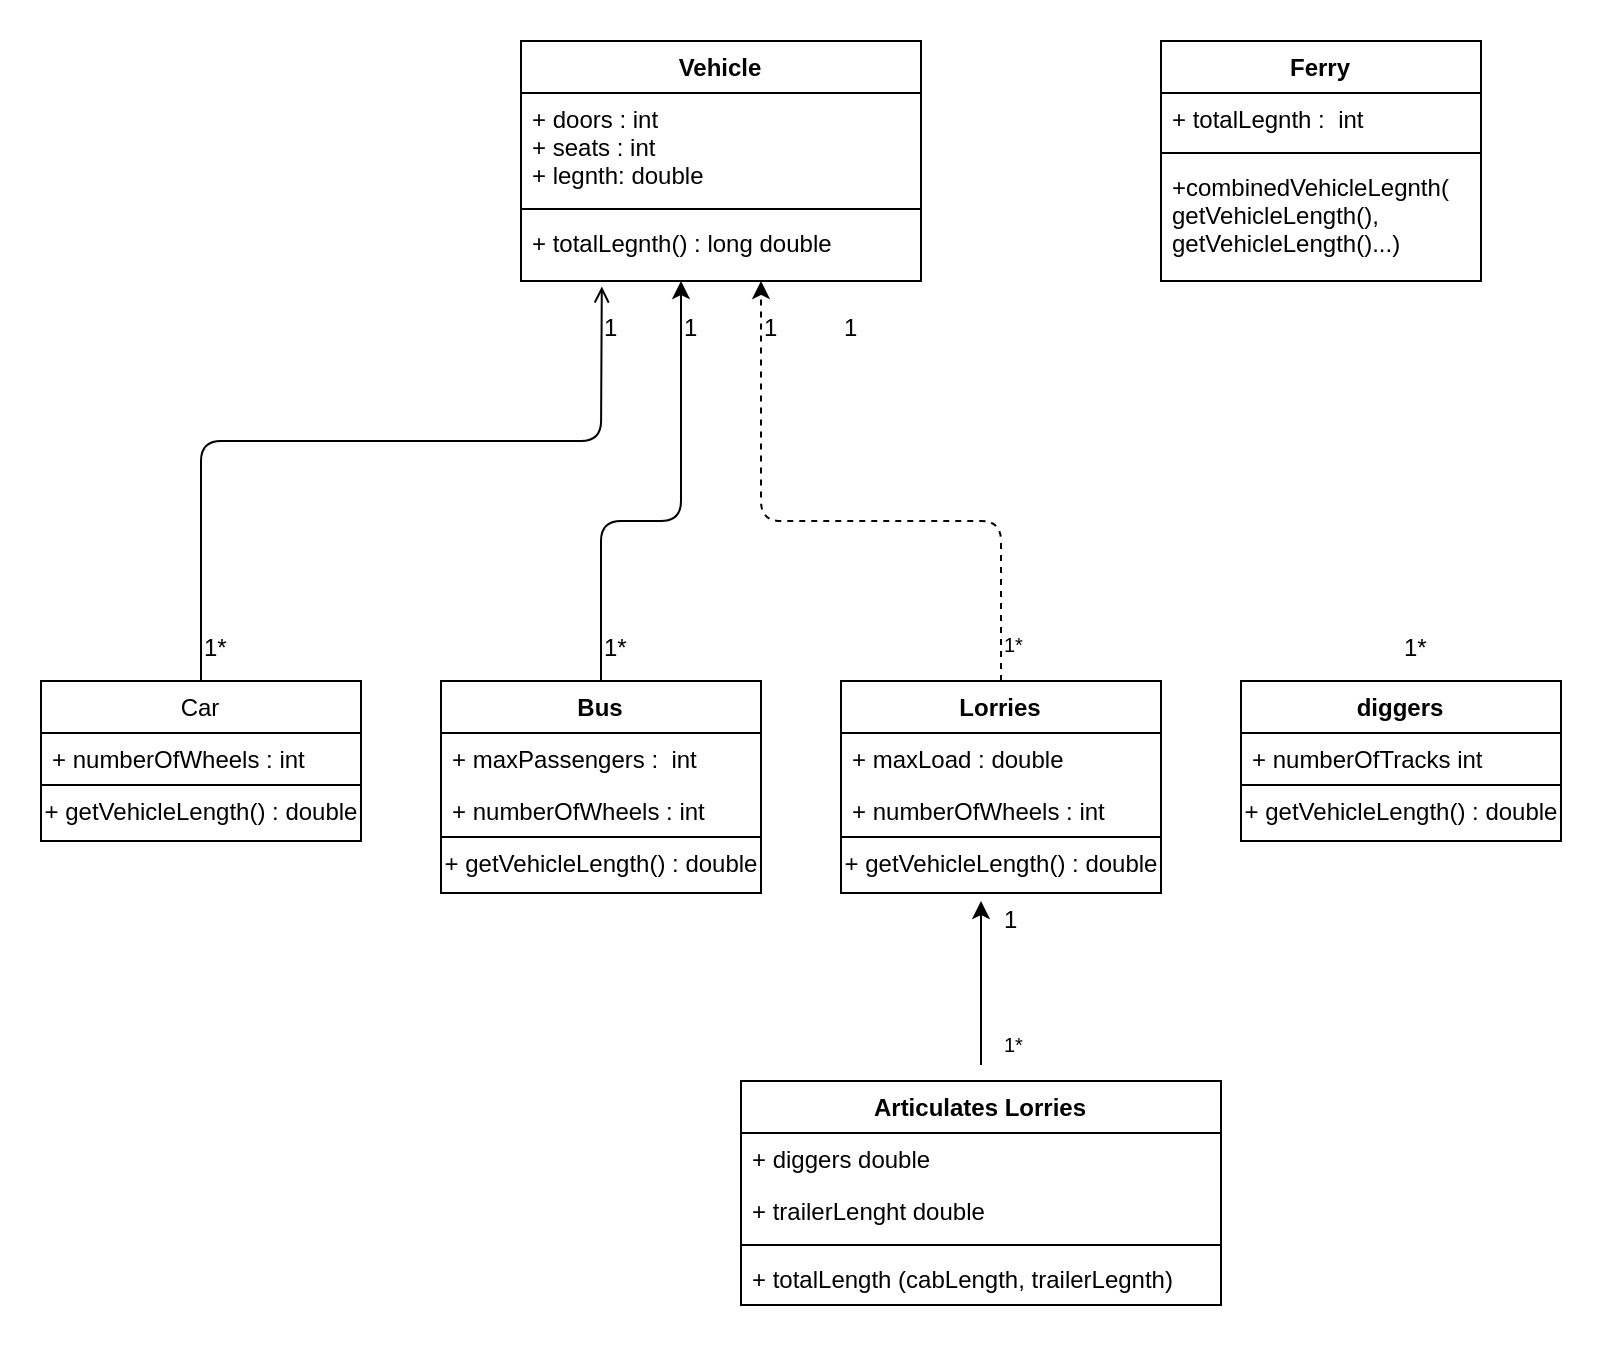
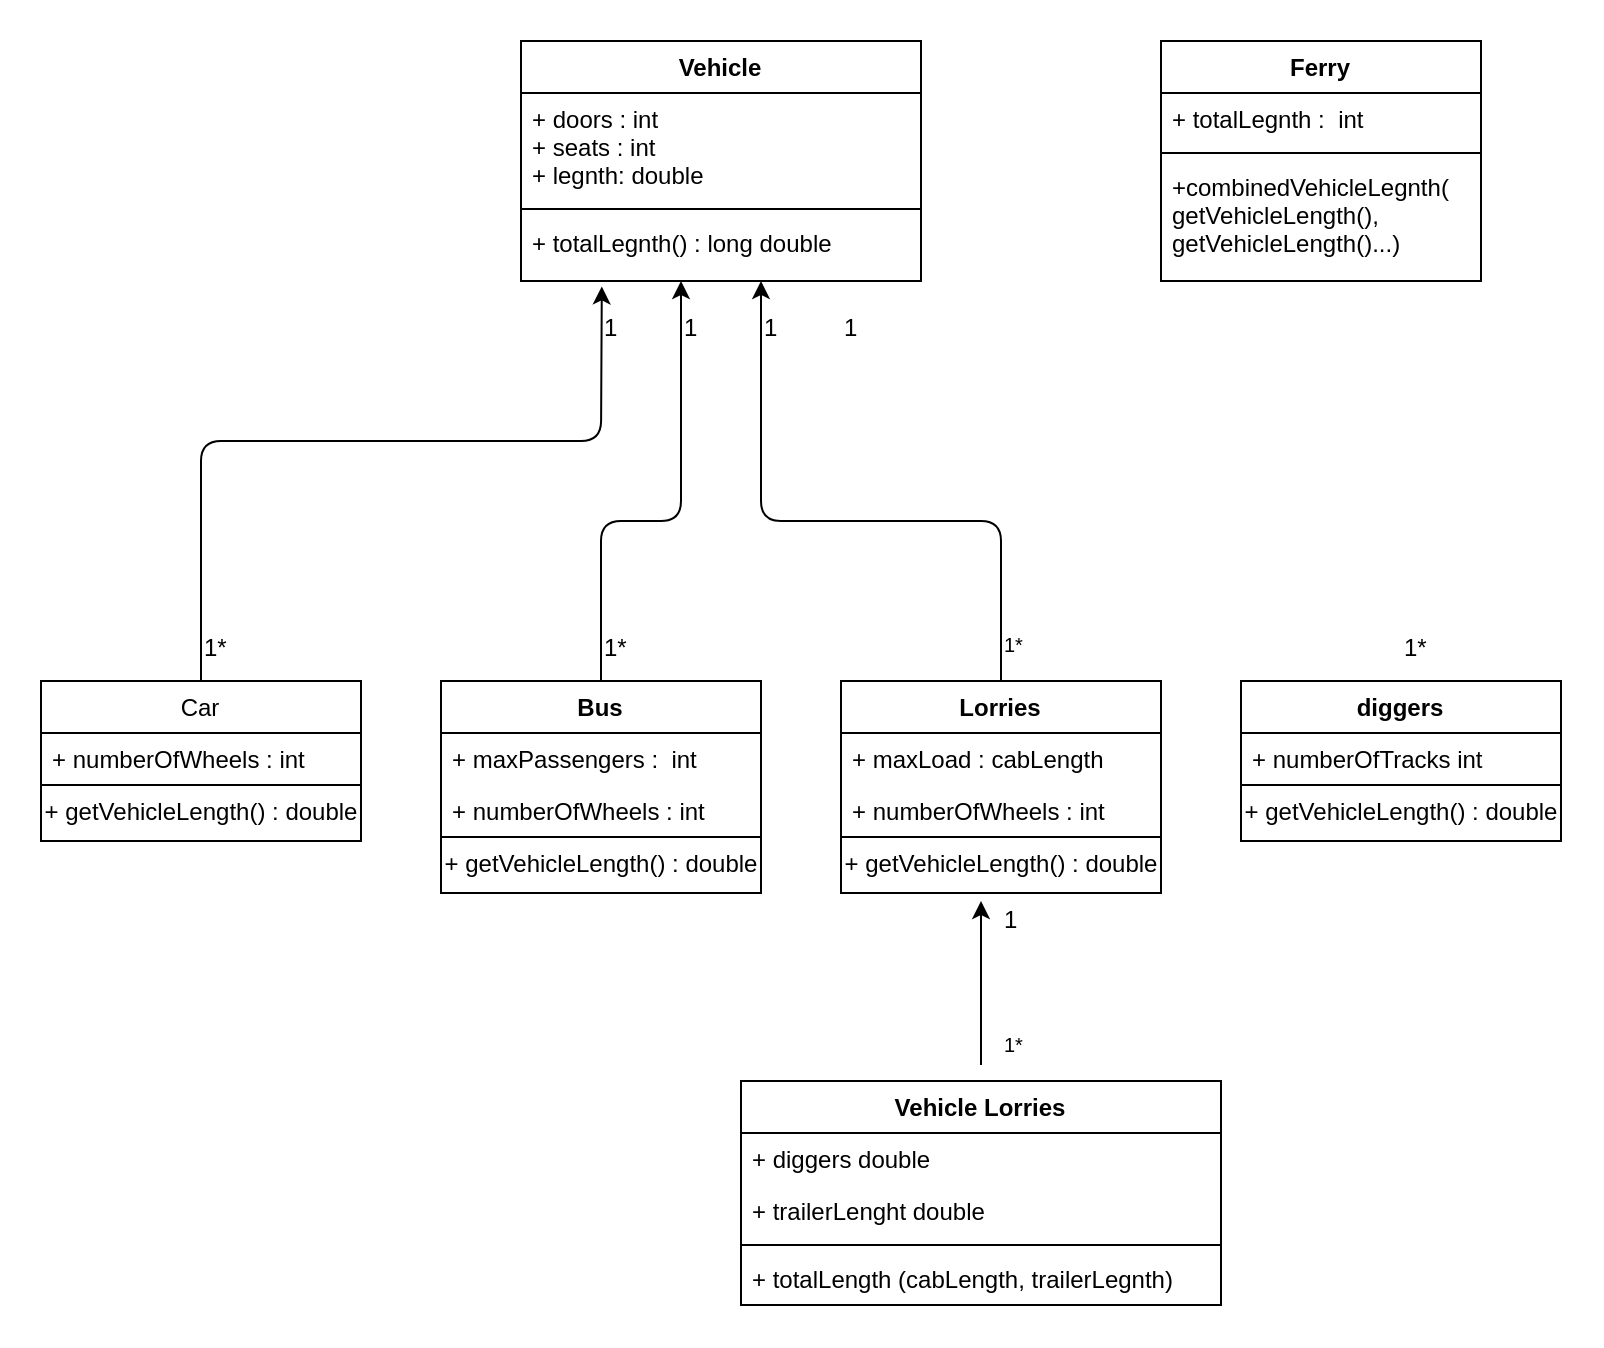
edge "Car" -> "+ totalLegnth() : long double": arrowhead open -> classic
edge "Lorries" -> "+ totalLegnth() : long double": style dashed -> solid
node "+ maxLoad : double": label "+ maxLoad : double" -> "+ maxLoad : cabLength"
node "Articulates Lorries": label "Articulates Lorries" -> "Vehicle Lorries"
